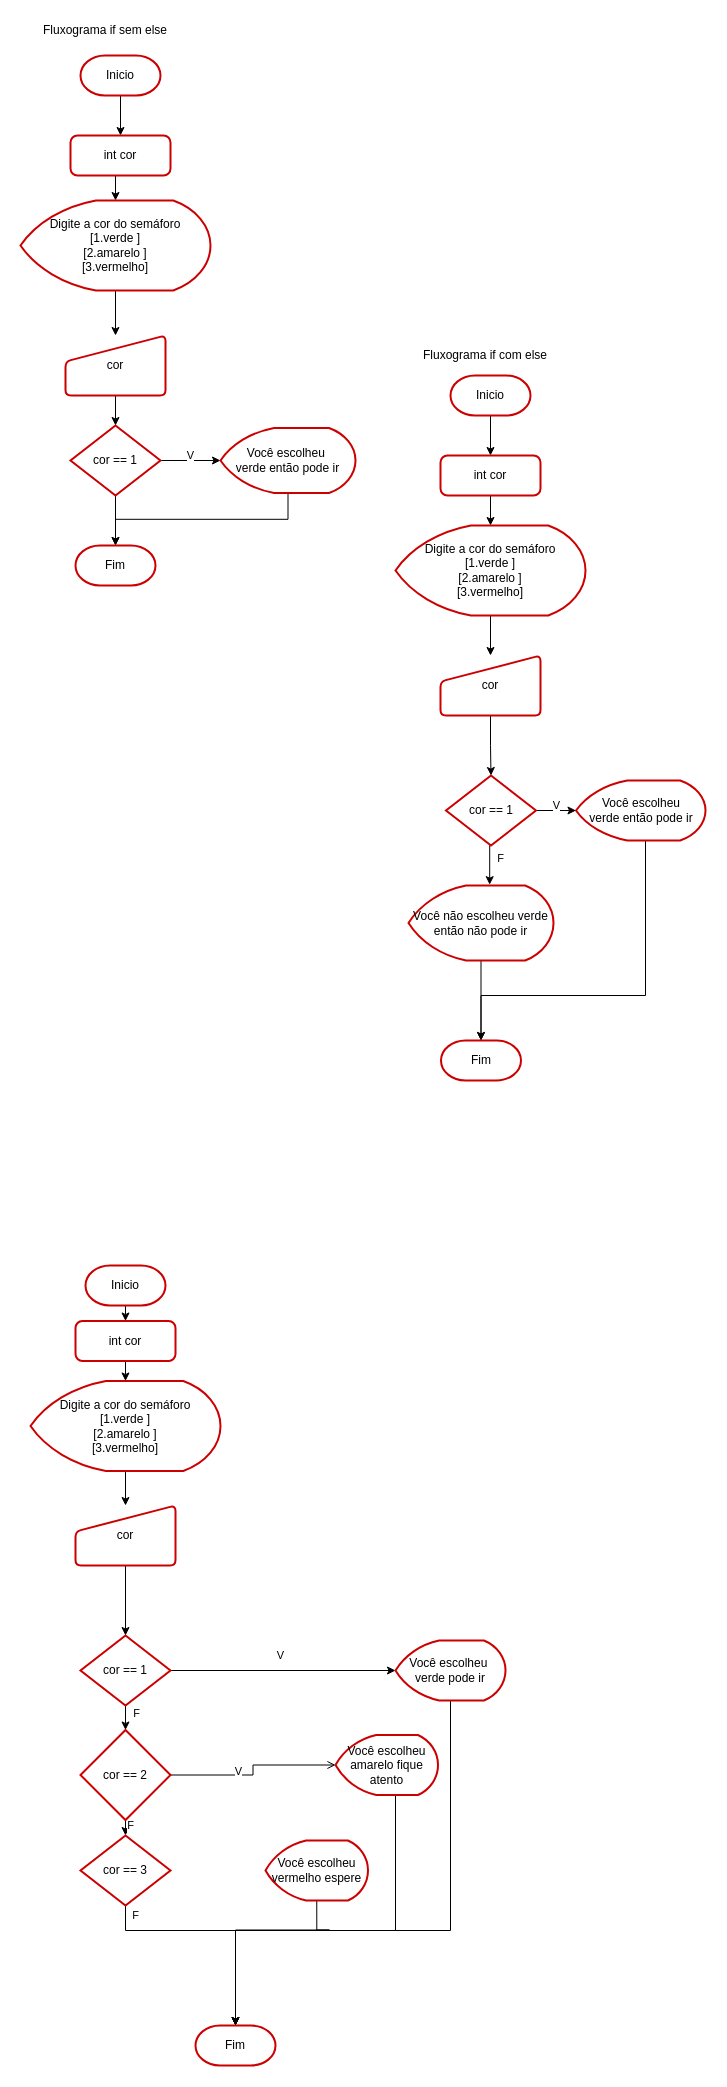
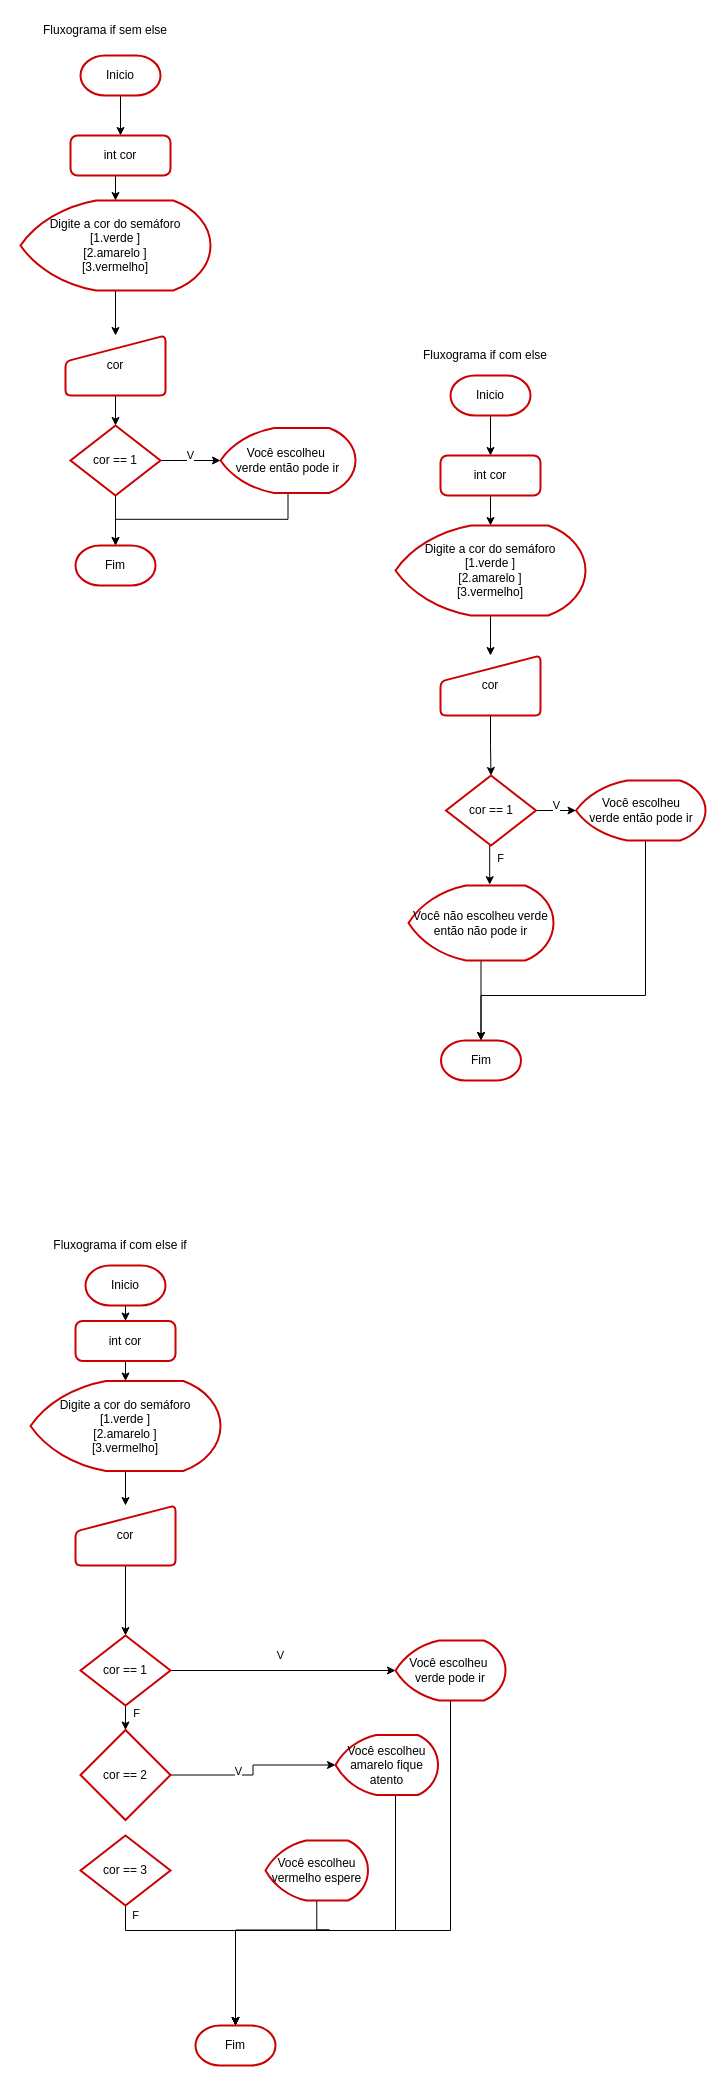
node "Fluxograma if com else if": added
edge "cor == 2" -> "Você escolheu amarelo fique atento": arrowhead open -> classic
edge "cor == 2" -> "cor == 3": removed, label "F"
